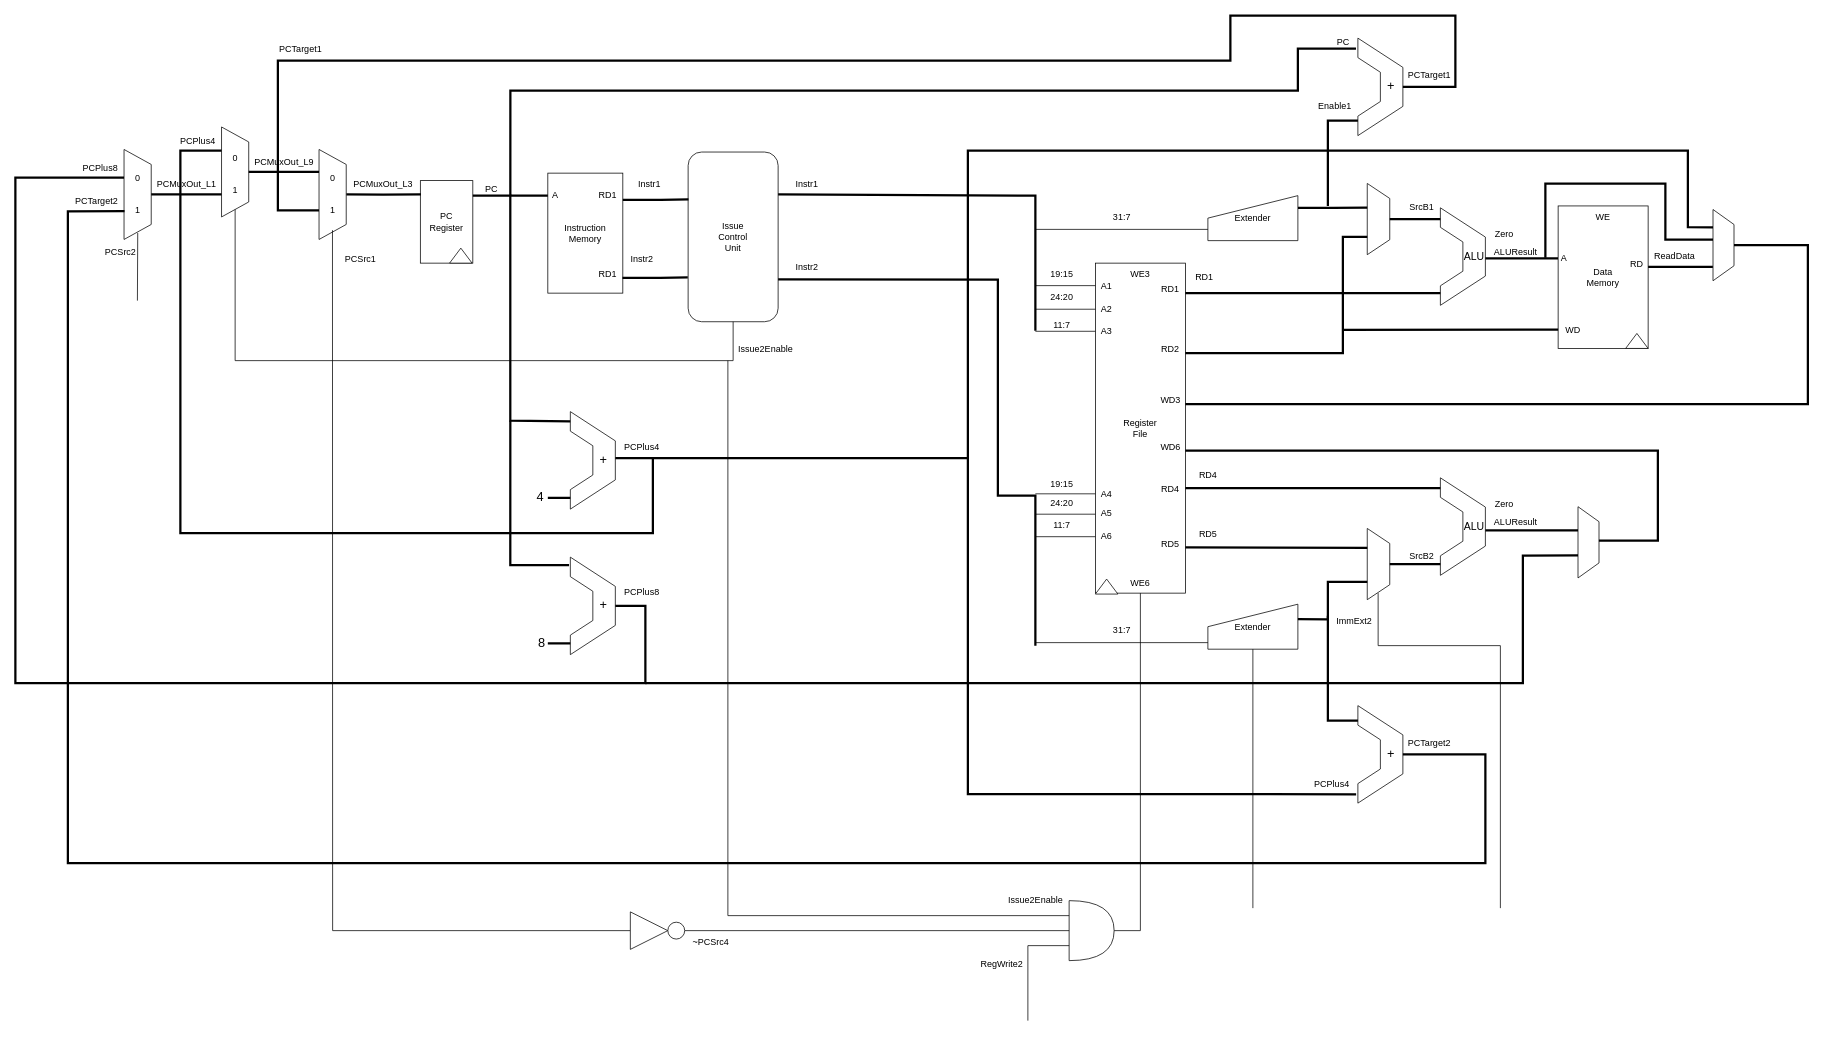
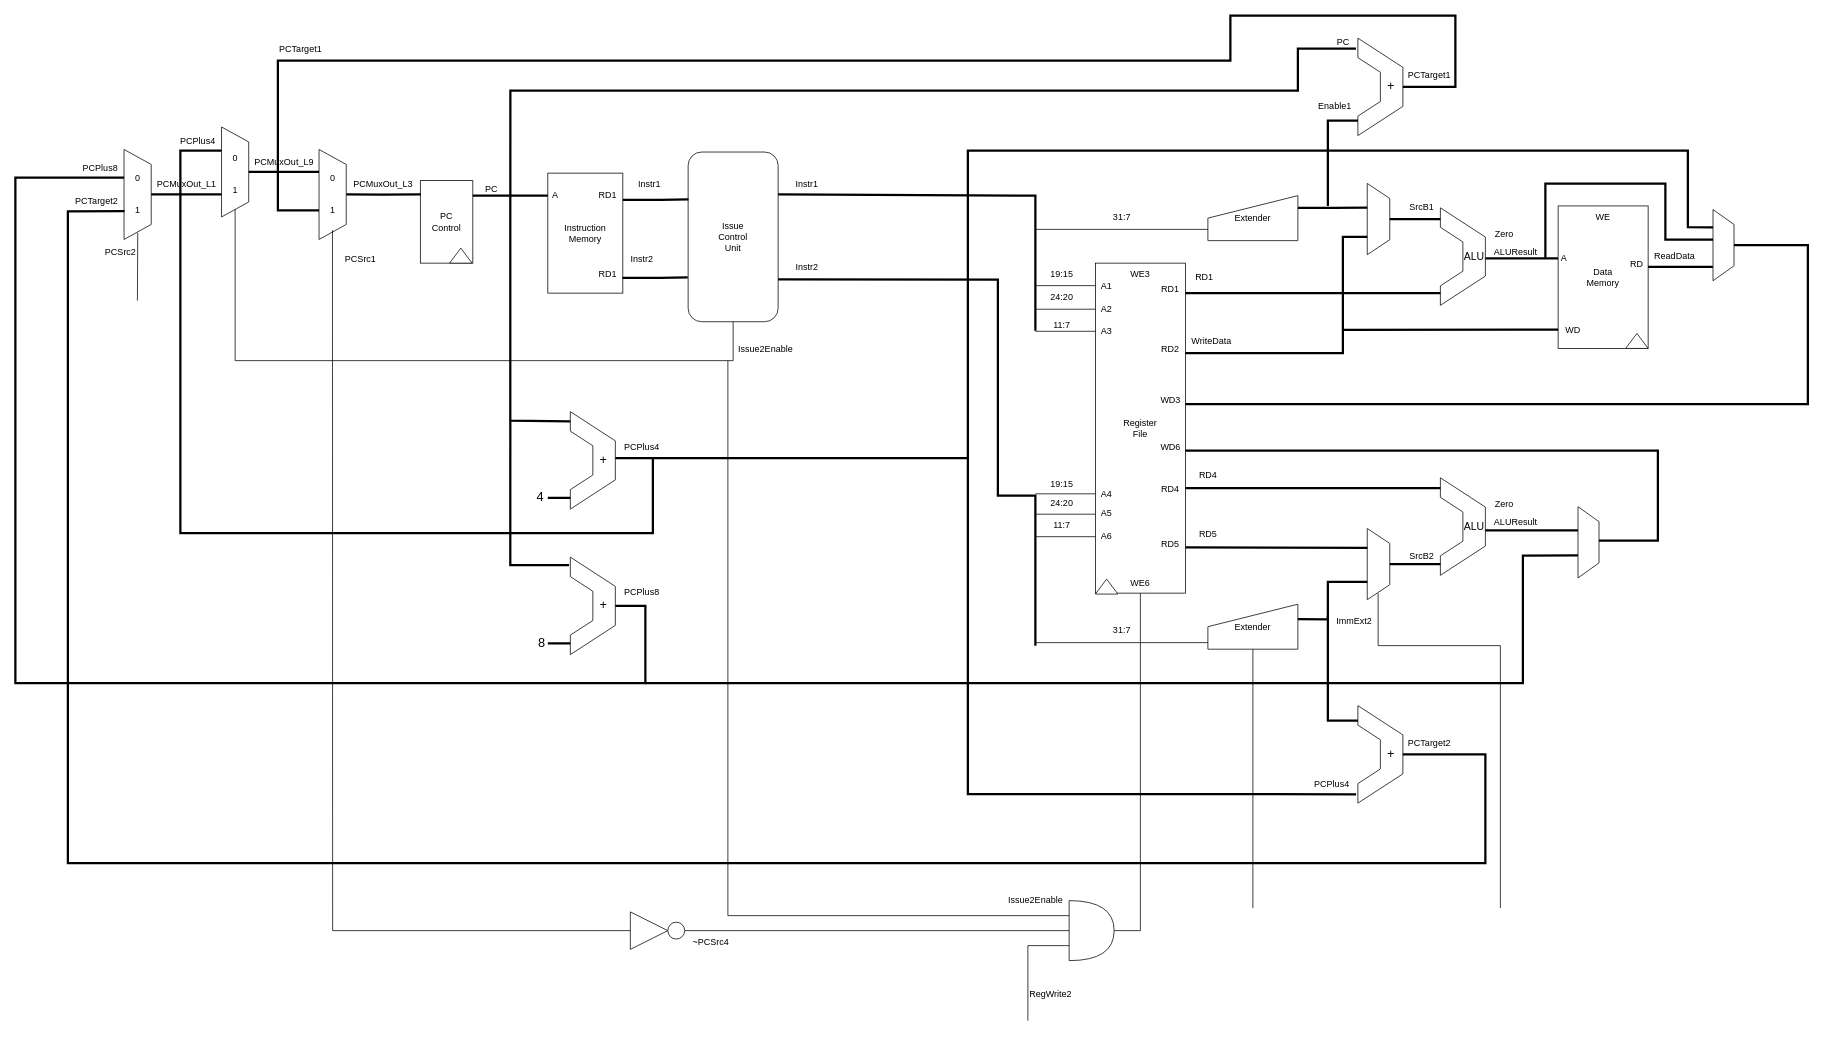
node "PC Register": label "PC Register" -> "PC Control"
node "WriteData": added
node "RegWrite2": moved (1002, 964) -> (1050, 994)
